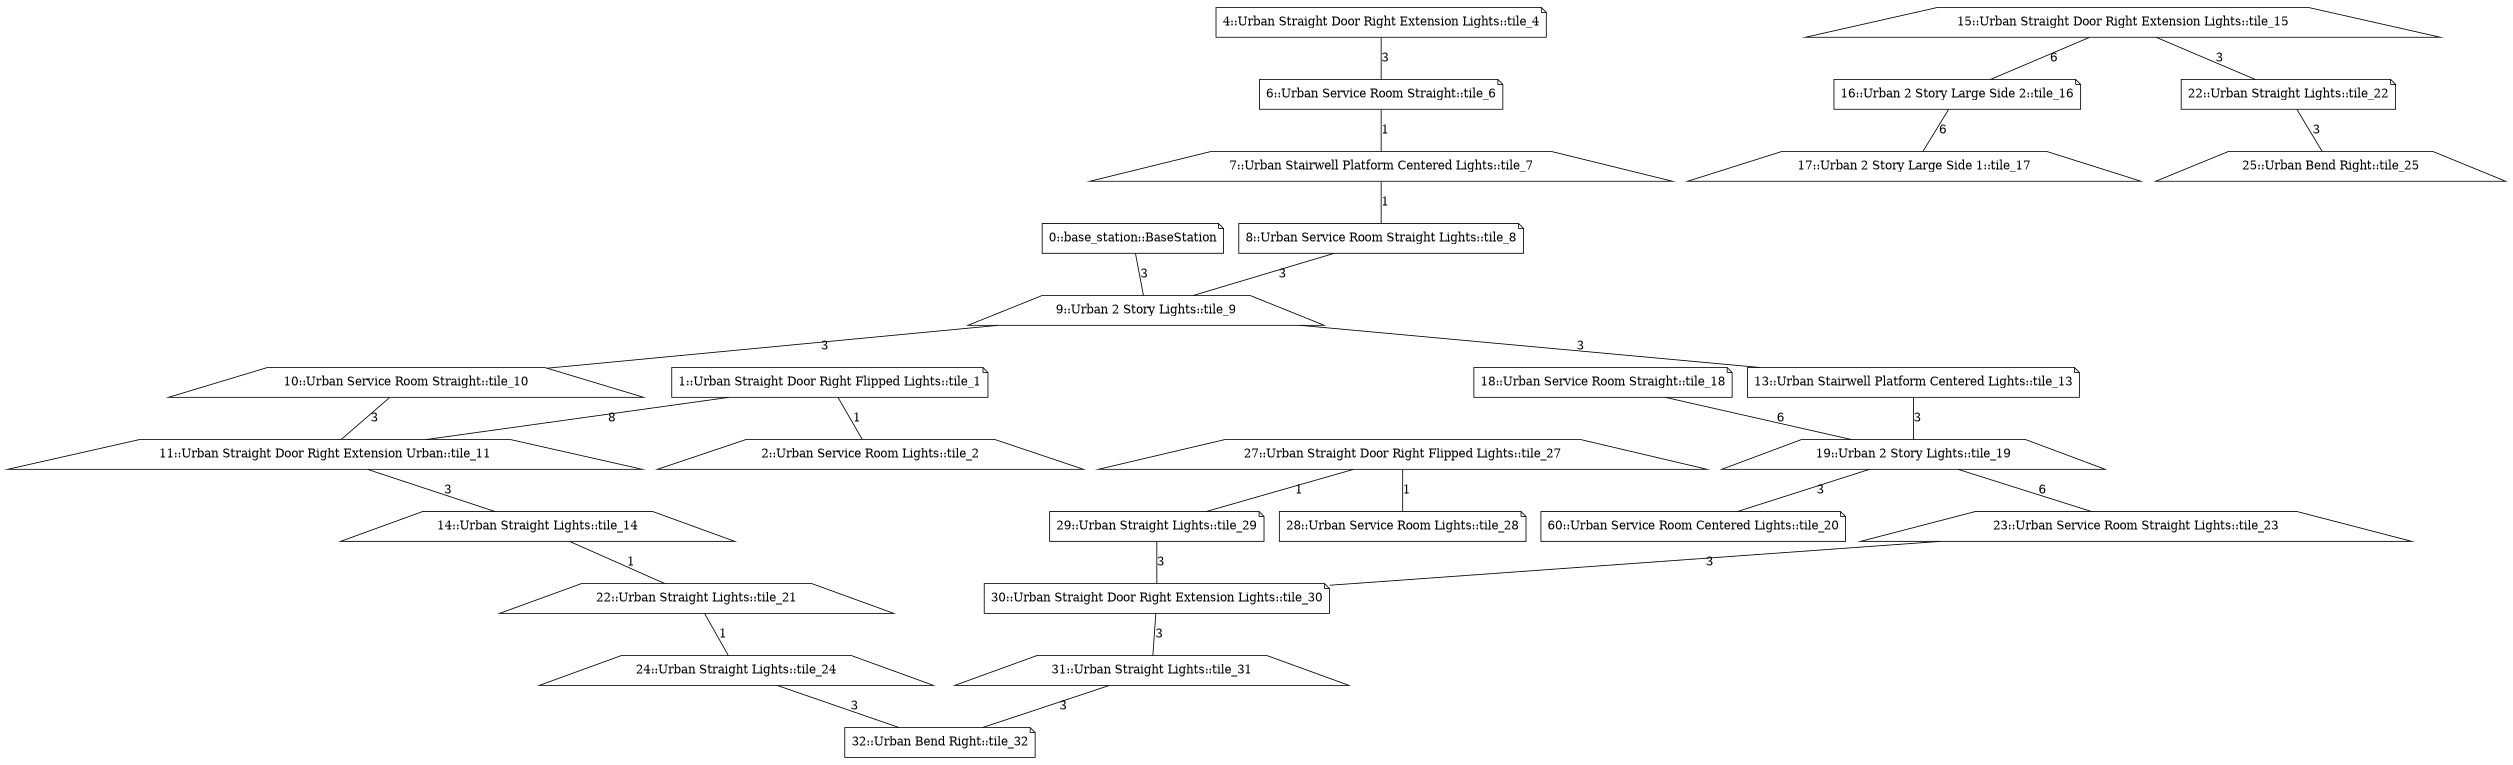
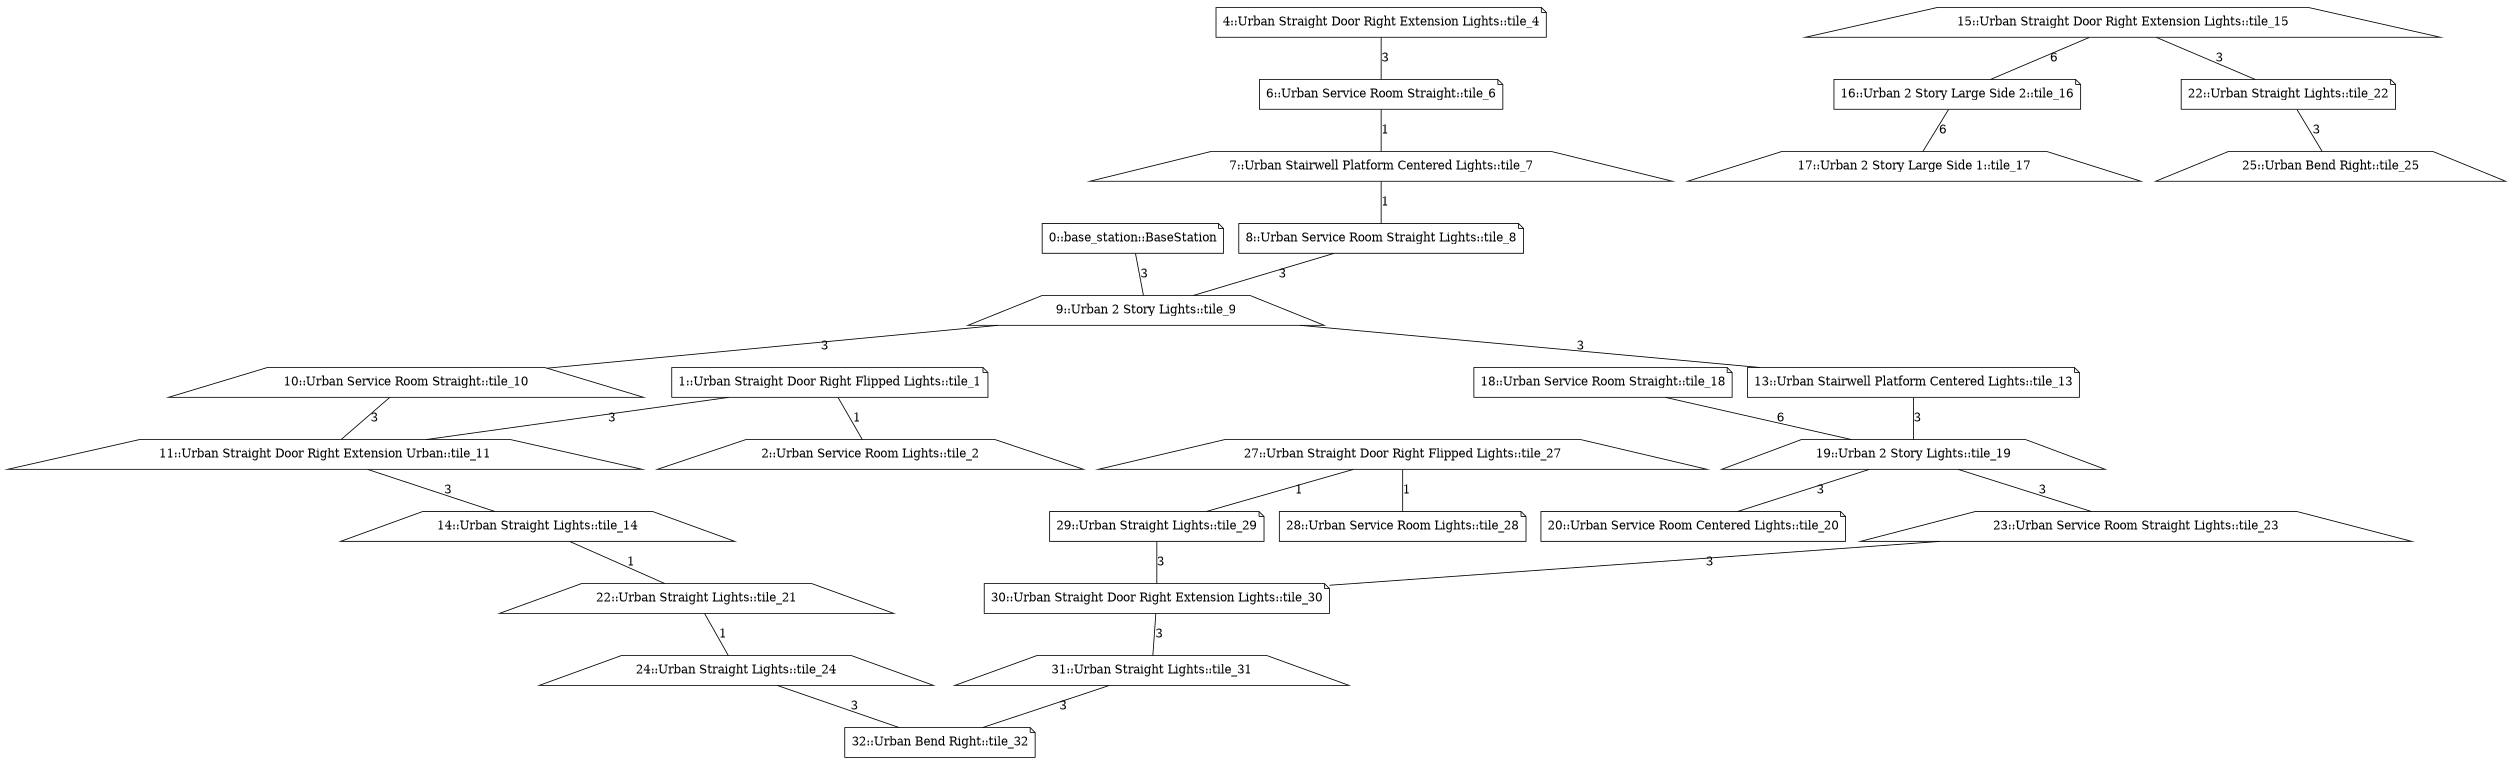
edge "1::Urban Straight Door Right Flipped Lights::tile_1" -- "11::Urban Straight Door Right Extension Urban::tile_11": label "8" -> "3"
edge "19::Urban 2 Story Lights::tile_19" -- "23::Urban Service Room Straight Lights::tile_23": label "6" -> "3"
node "60::Urban Service Room Centered Lights::tile_20": label "60::Urban Service Room Centered Lights::tile_20" -> "20::Urban Service Room Centered Lights::tile_20"
